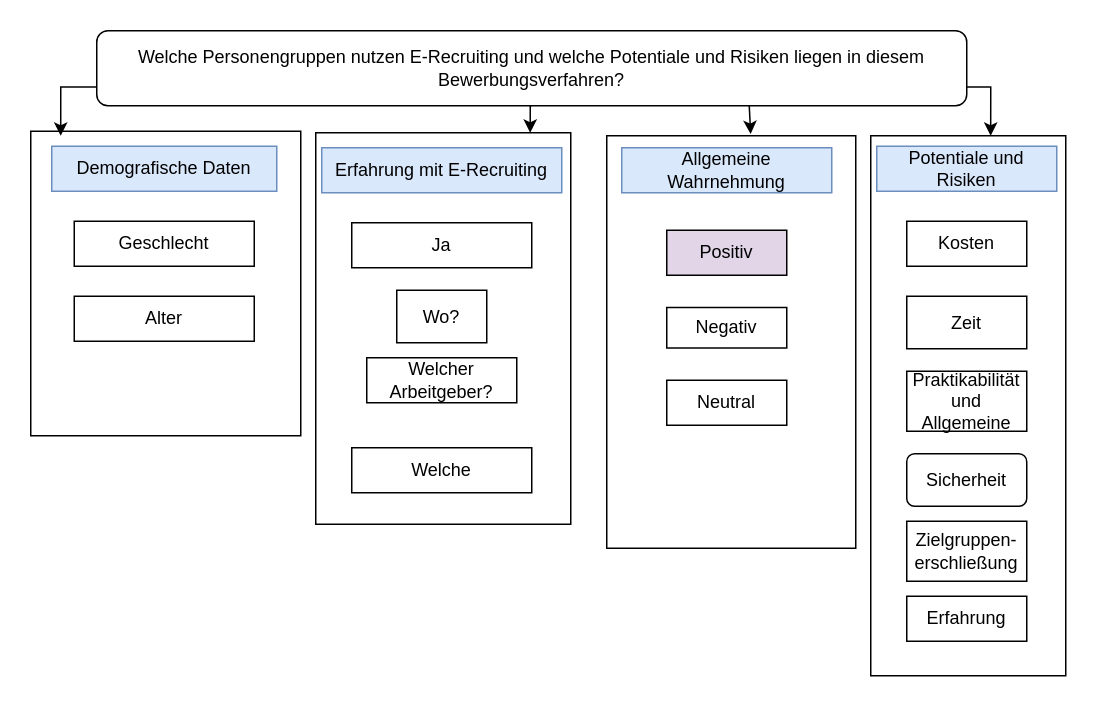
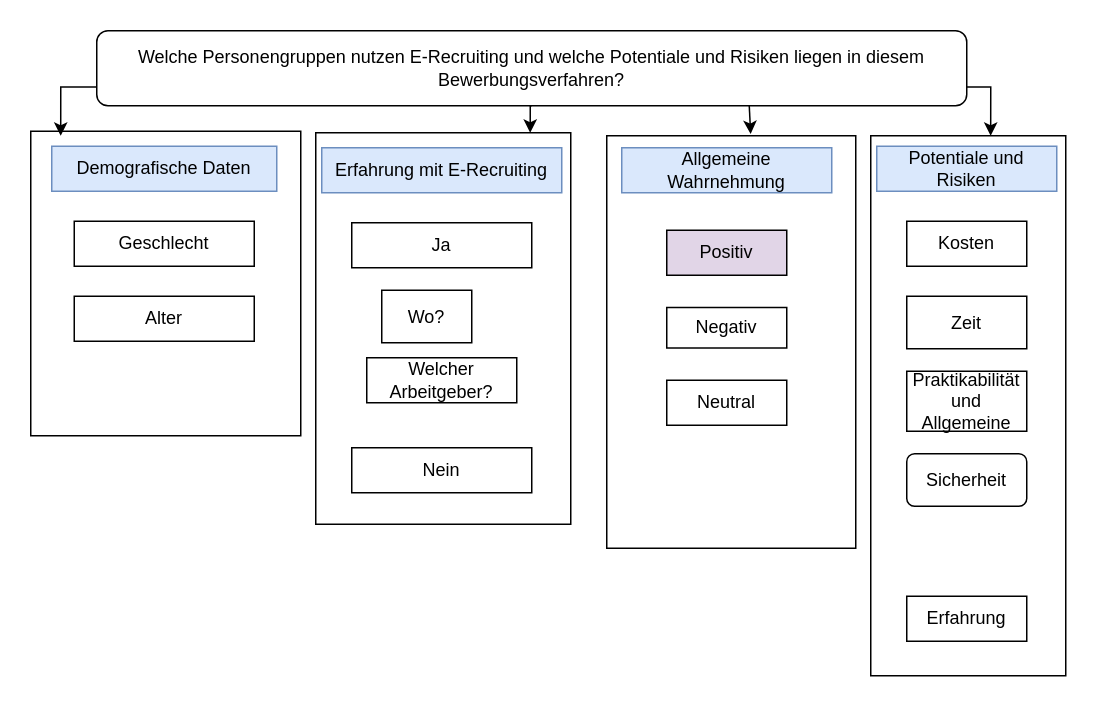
node "Wo?": moved (442, 317) -> (427, 317)
node "Welche": label "Welche" -> "Nein"
node "Zielgruppen-erschließung": removed
